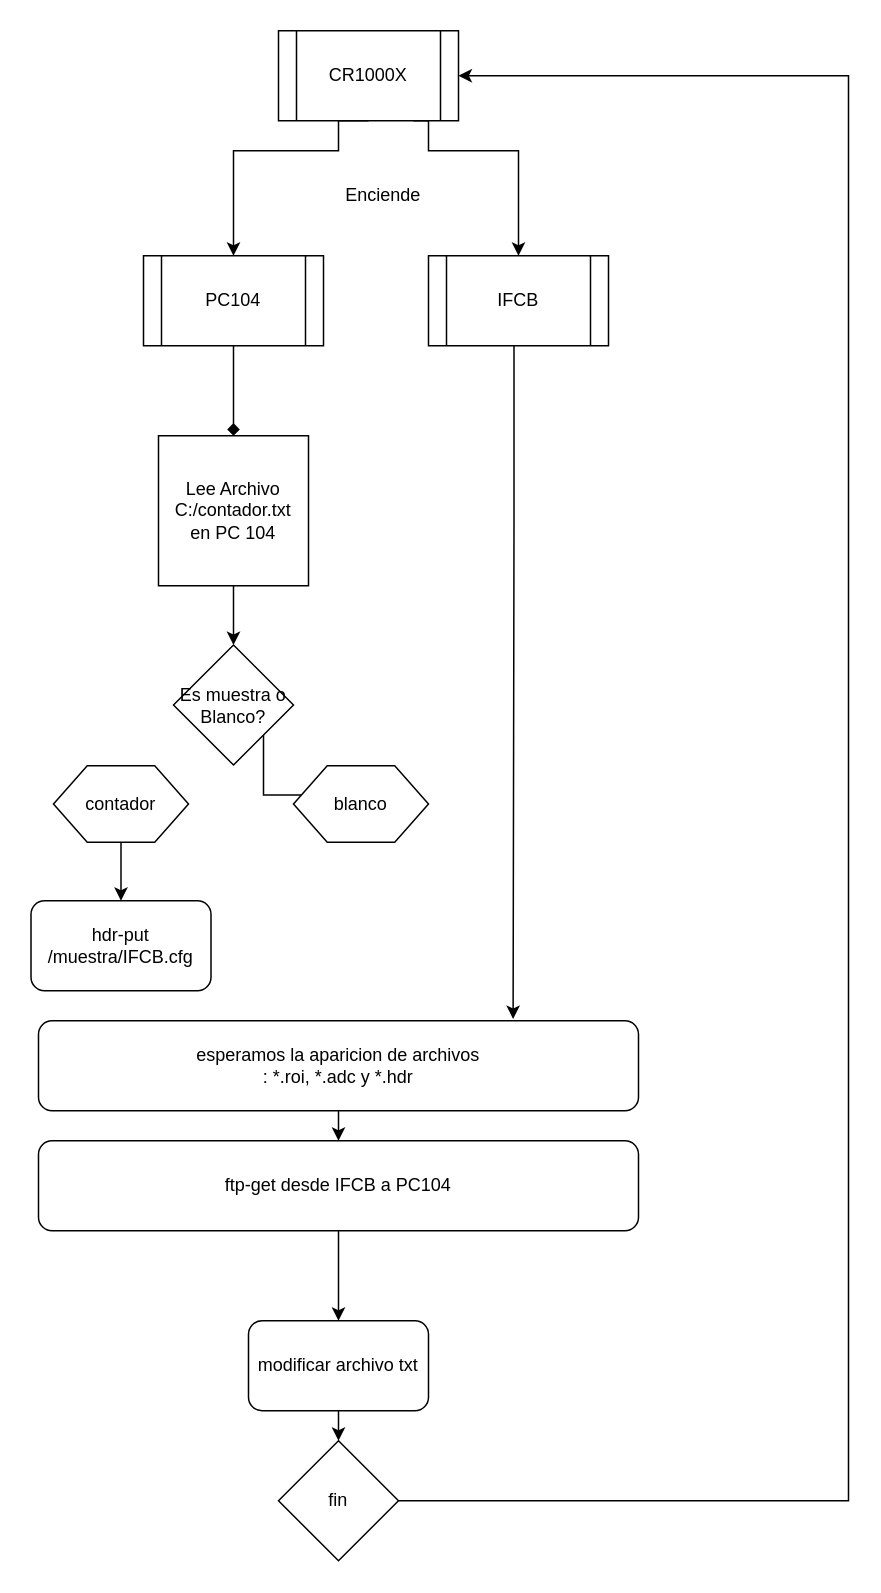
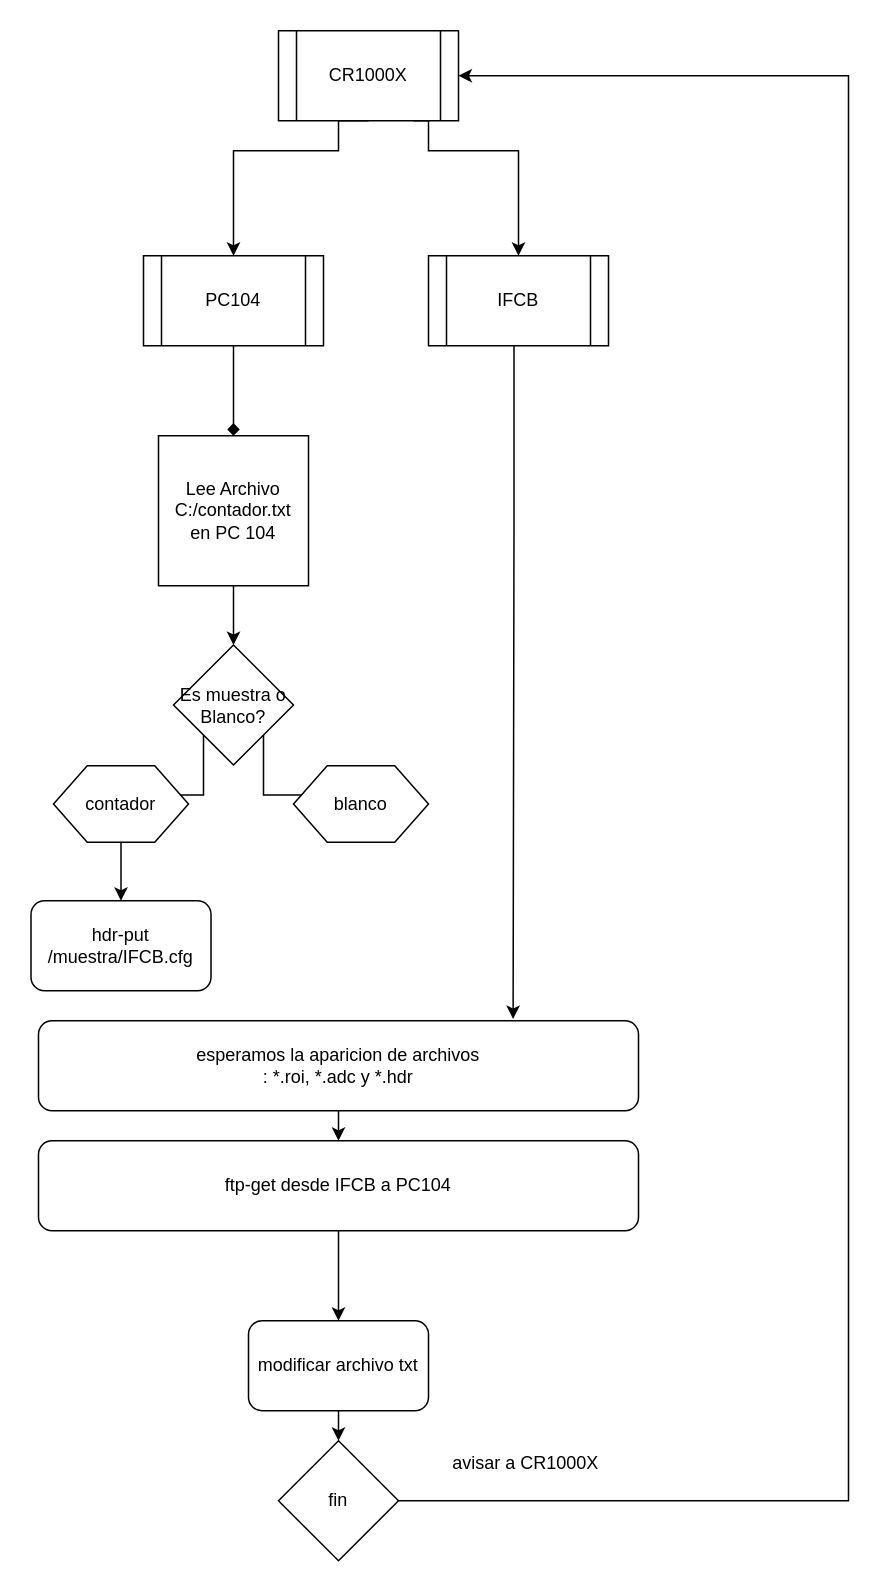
node "Enciende": removed
edge "Es muestra o Blanco?" -> "contador": added
node "avisar a CR1000X": added
